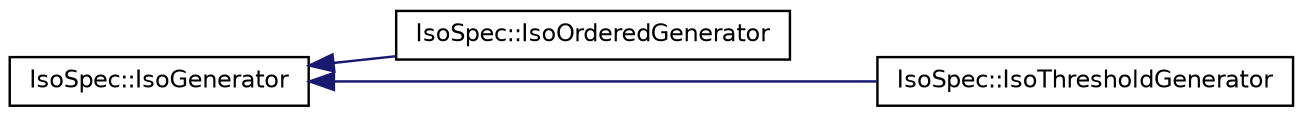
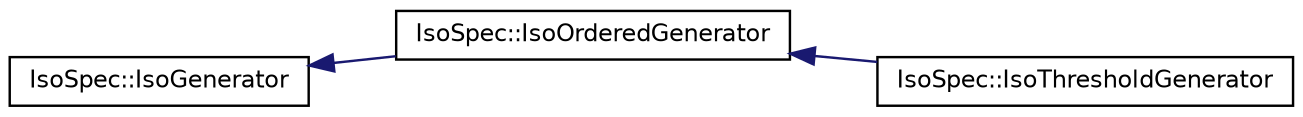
edge "IsoSpec::IsoThresholdGenerator" -> "IsoSpec::IsoGenerator": now "IsoSpec::IsoThresholdGenerator" -> "IsoSpec::IsoOrderedGenerator"
